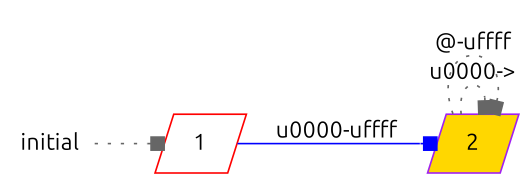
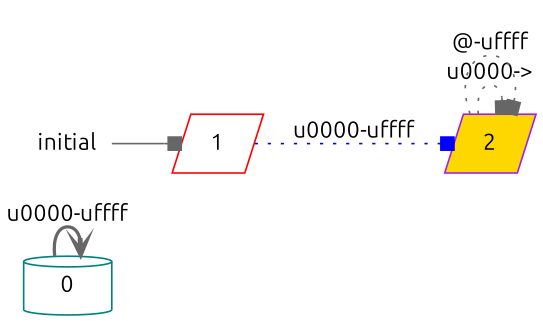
edge "initial" -> "1": style dotted -> solid
edge "1" -> "2": style solid -> dotted
node "0": added
